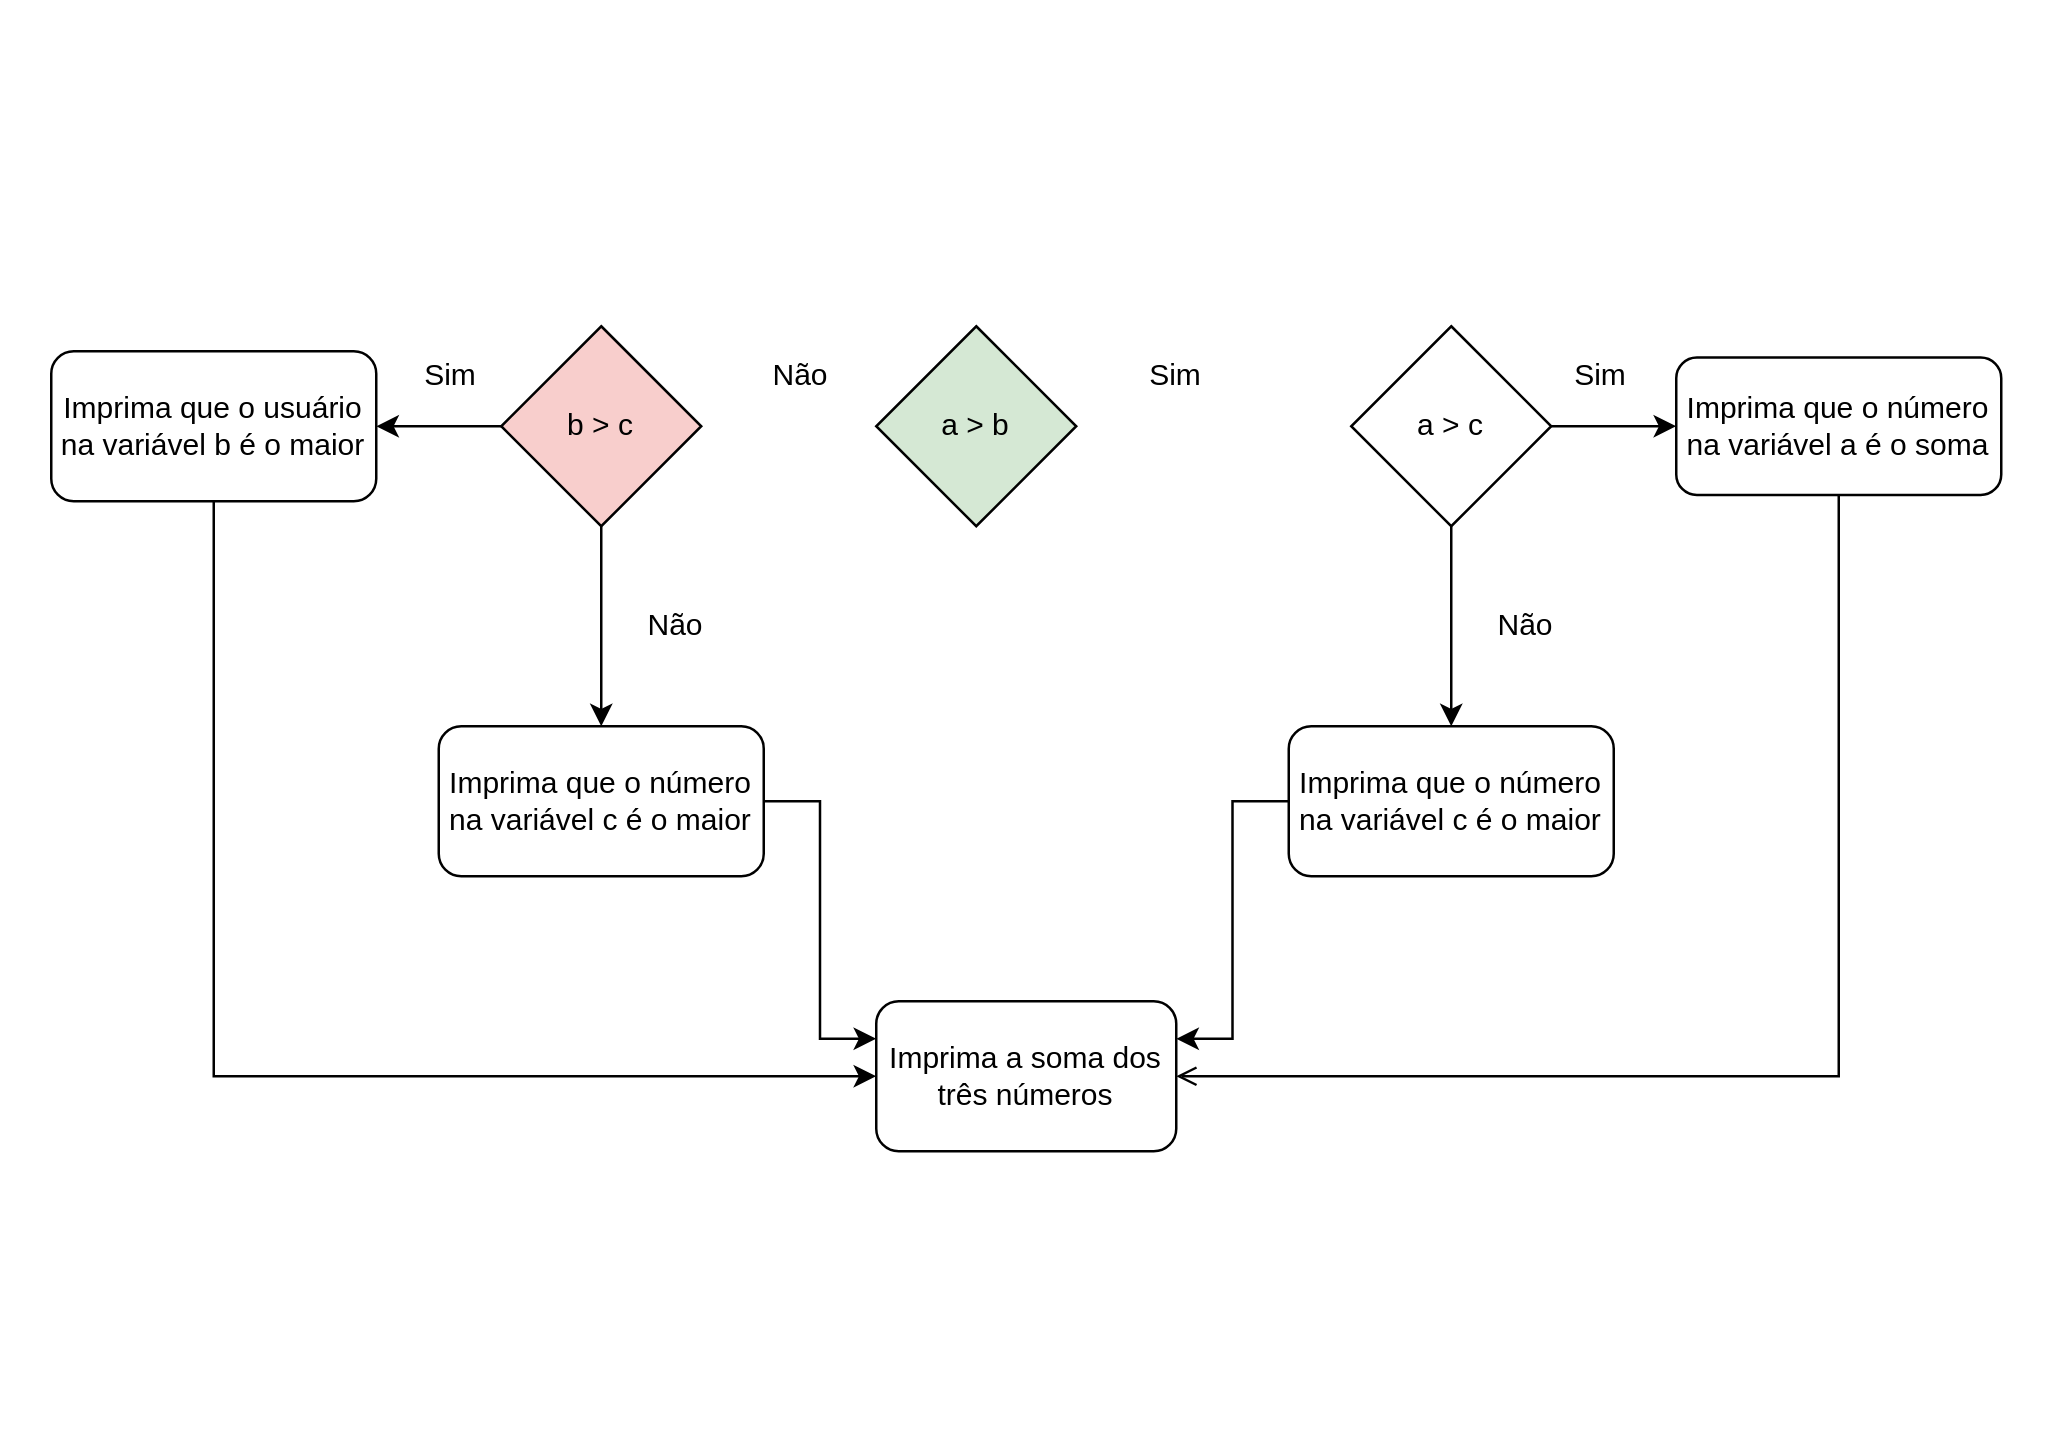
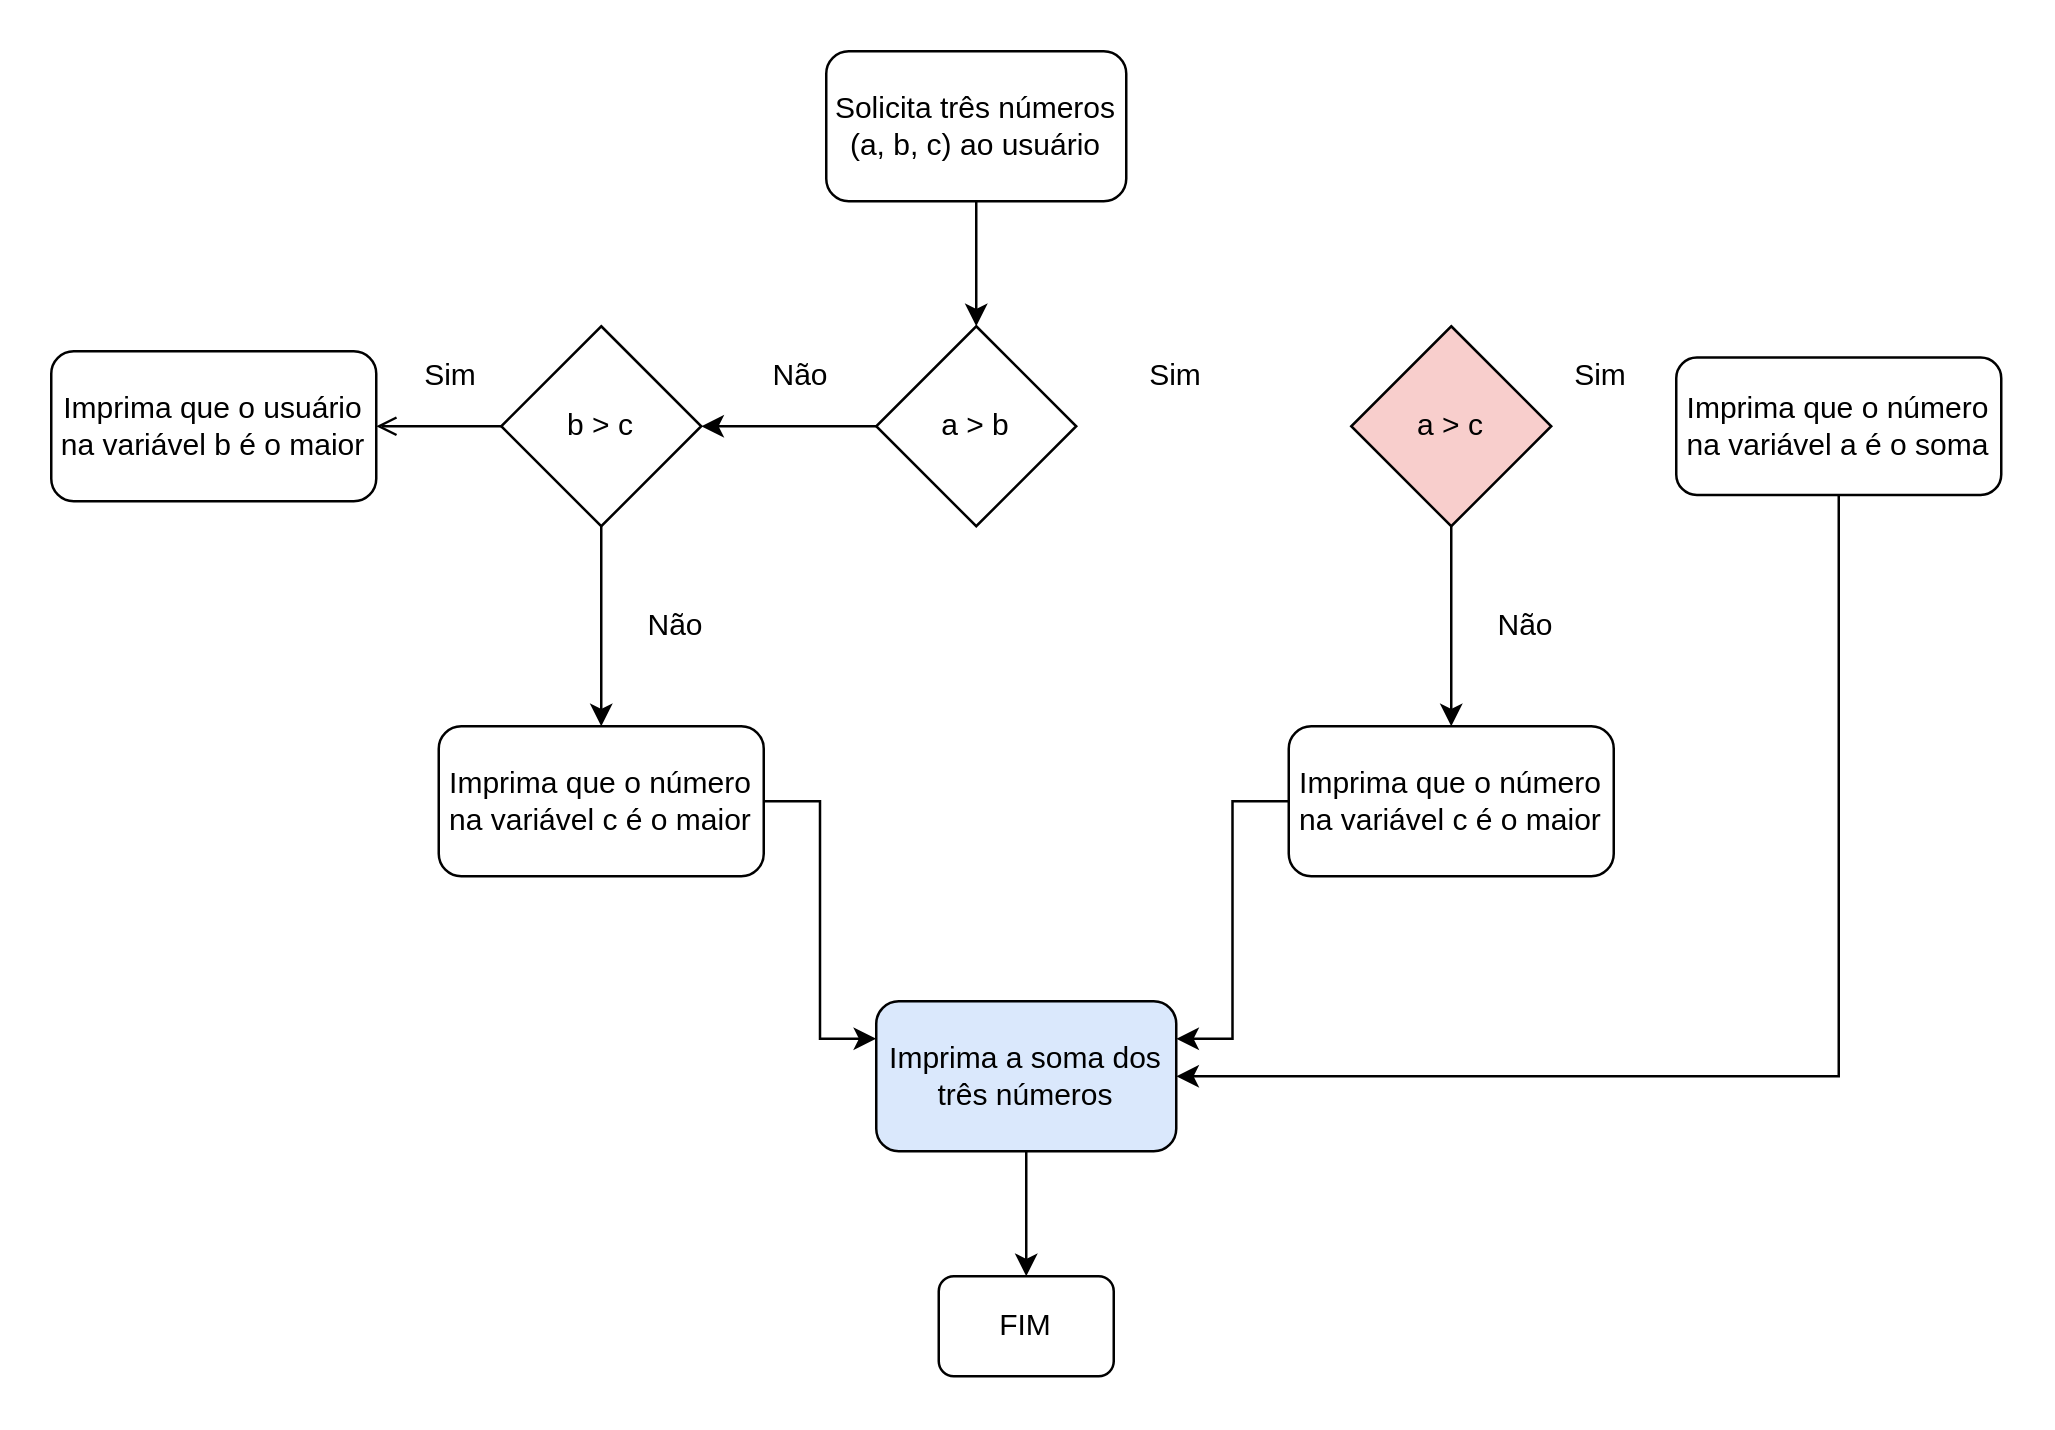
node "Solicita três números (a, b, c) ao usuário": added
edge "Solicita três números (a, b, c) ao usuário" -> "a > b": added
edge "b > c" -> "Imprima que o usuário na variável b é o maior": arrowhead classic -> open
node "b > c": fillcolor #f8cecc -> #ffffff
edge "a > b" -> "b > c": added
node "a > b": fillcolor #d5e8d4 -> #ffffff
node "a > c": fillcolor #ffffff -> #f8cecc
edge "a > c" -> "Imprima que o número na variável a é o soma": removed
edge "Imprima que o usuário na variável b é o maior" -> "Imprima a soma dos três números": removed
node "Imprima a soma dos três números": fillcolor #ffffff -> #dae8fc
edge "Imprima que o número na variável a é o soma" -> "Imprima a soma dos três números": arrowhead open -> classic
edge "Imprima a soma dos três números" -> "FIM": added
node "FIM": added
